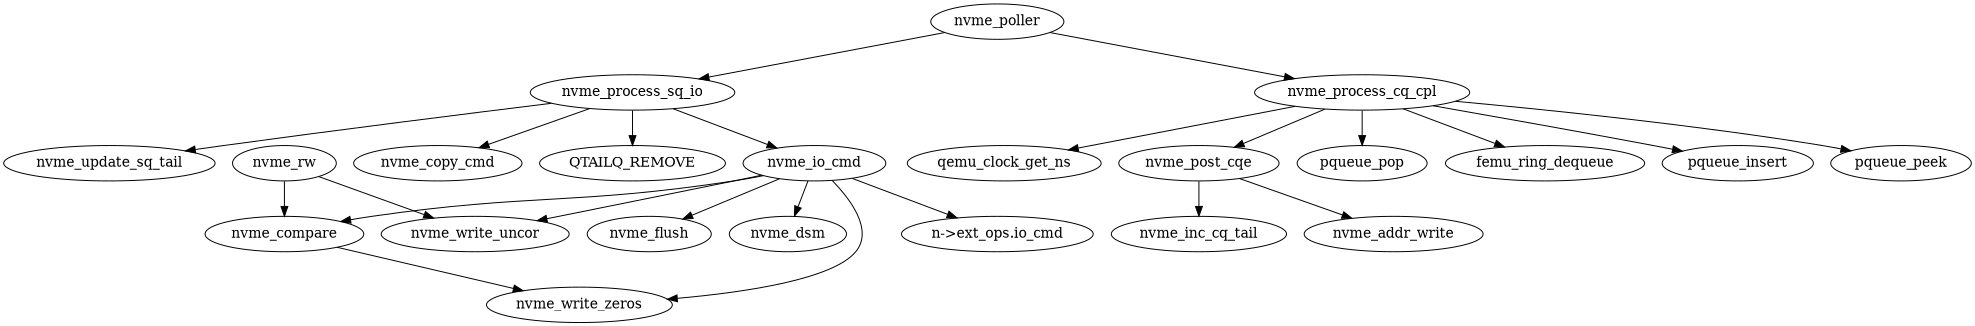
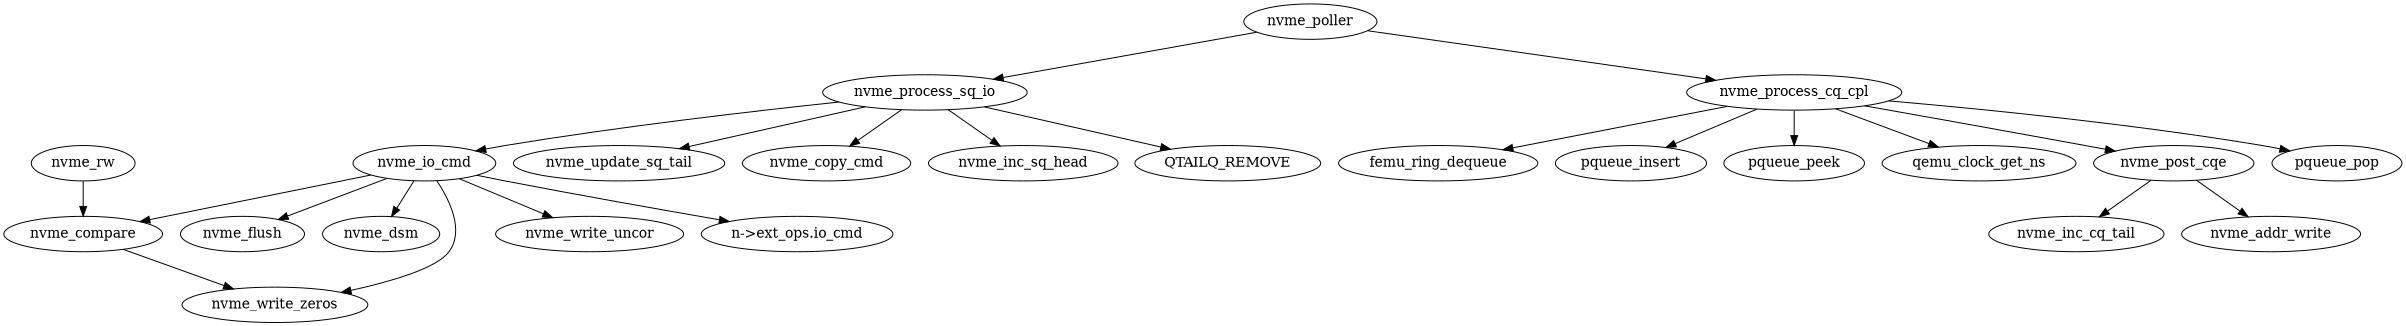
node "nvme_inc_sq_head": added
edge "nvme_rw" -> "nvme_write_uncor": removed
